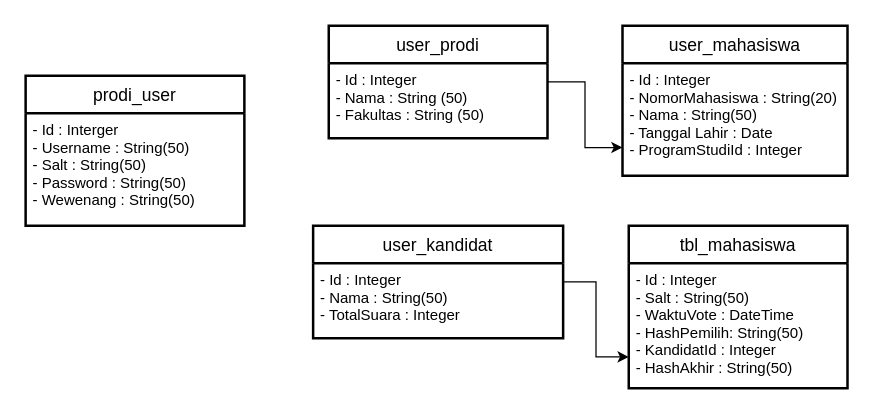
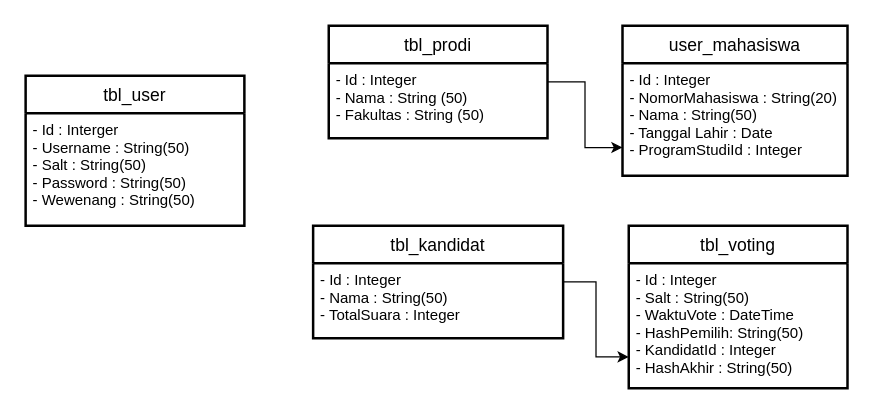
node "user_prodi": label "user_prodi" -> "tbl_prodi"
node "prodi_user": label "prodi_user" -> "tbl_user"
node "user_kandidat": label "user_kandidat" -> "tbl_kandidat"
node "tbl_mahasiswa": label "tbl_mahasiswa" -> "tbl_voting"
